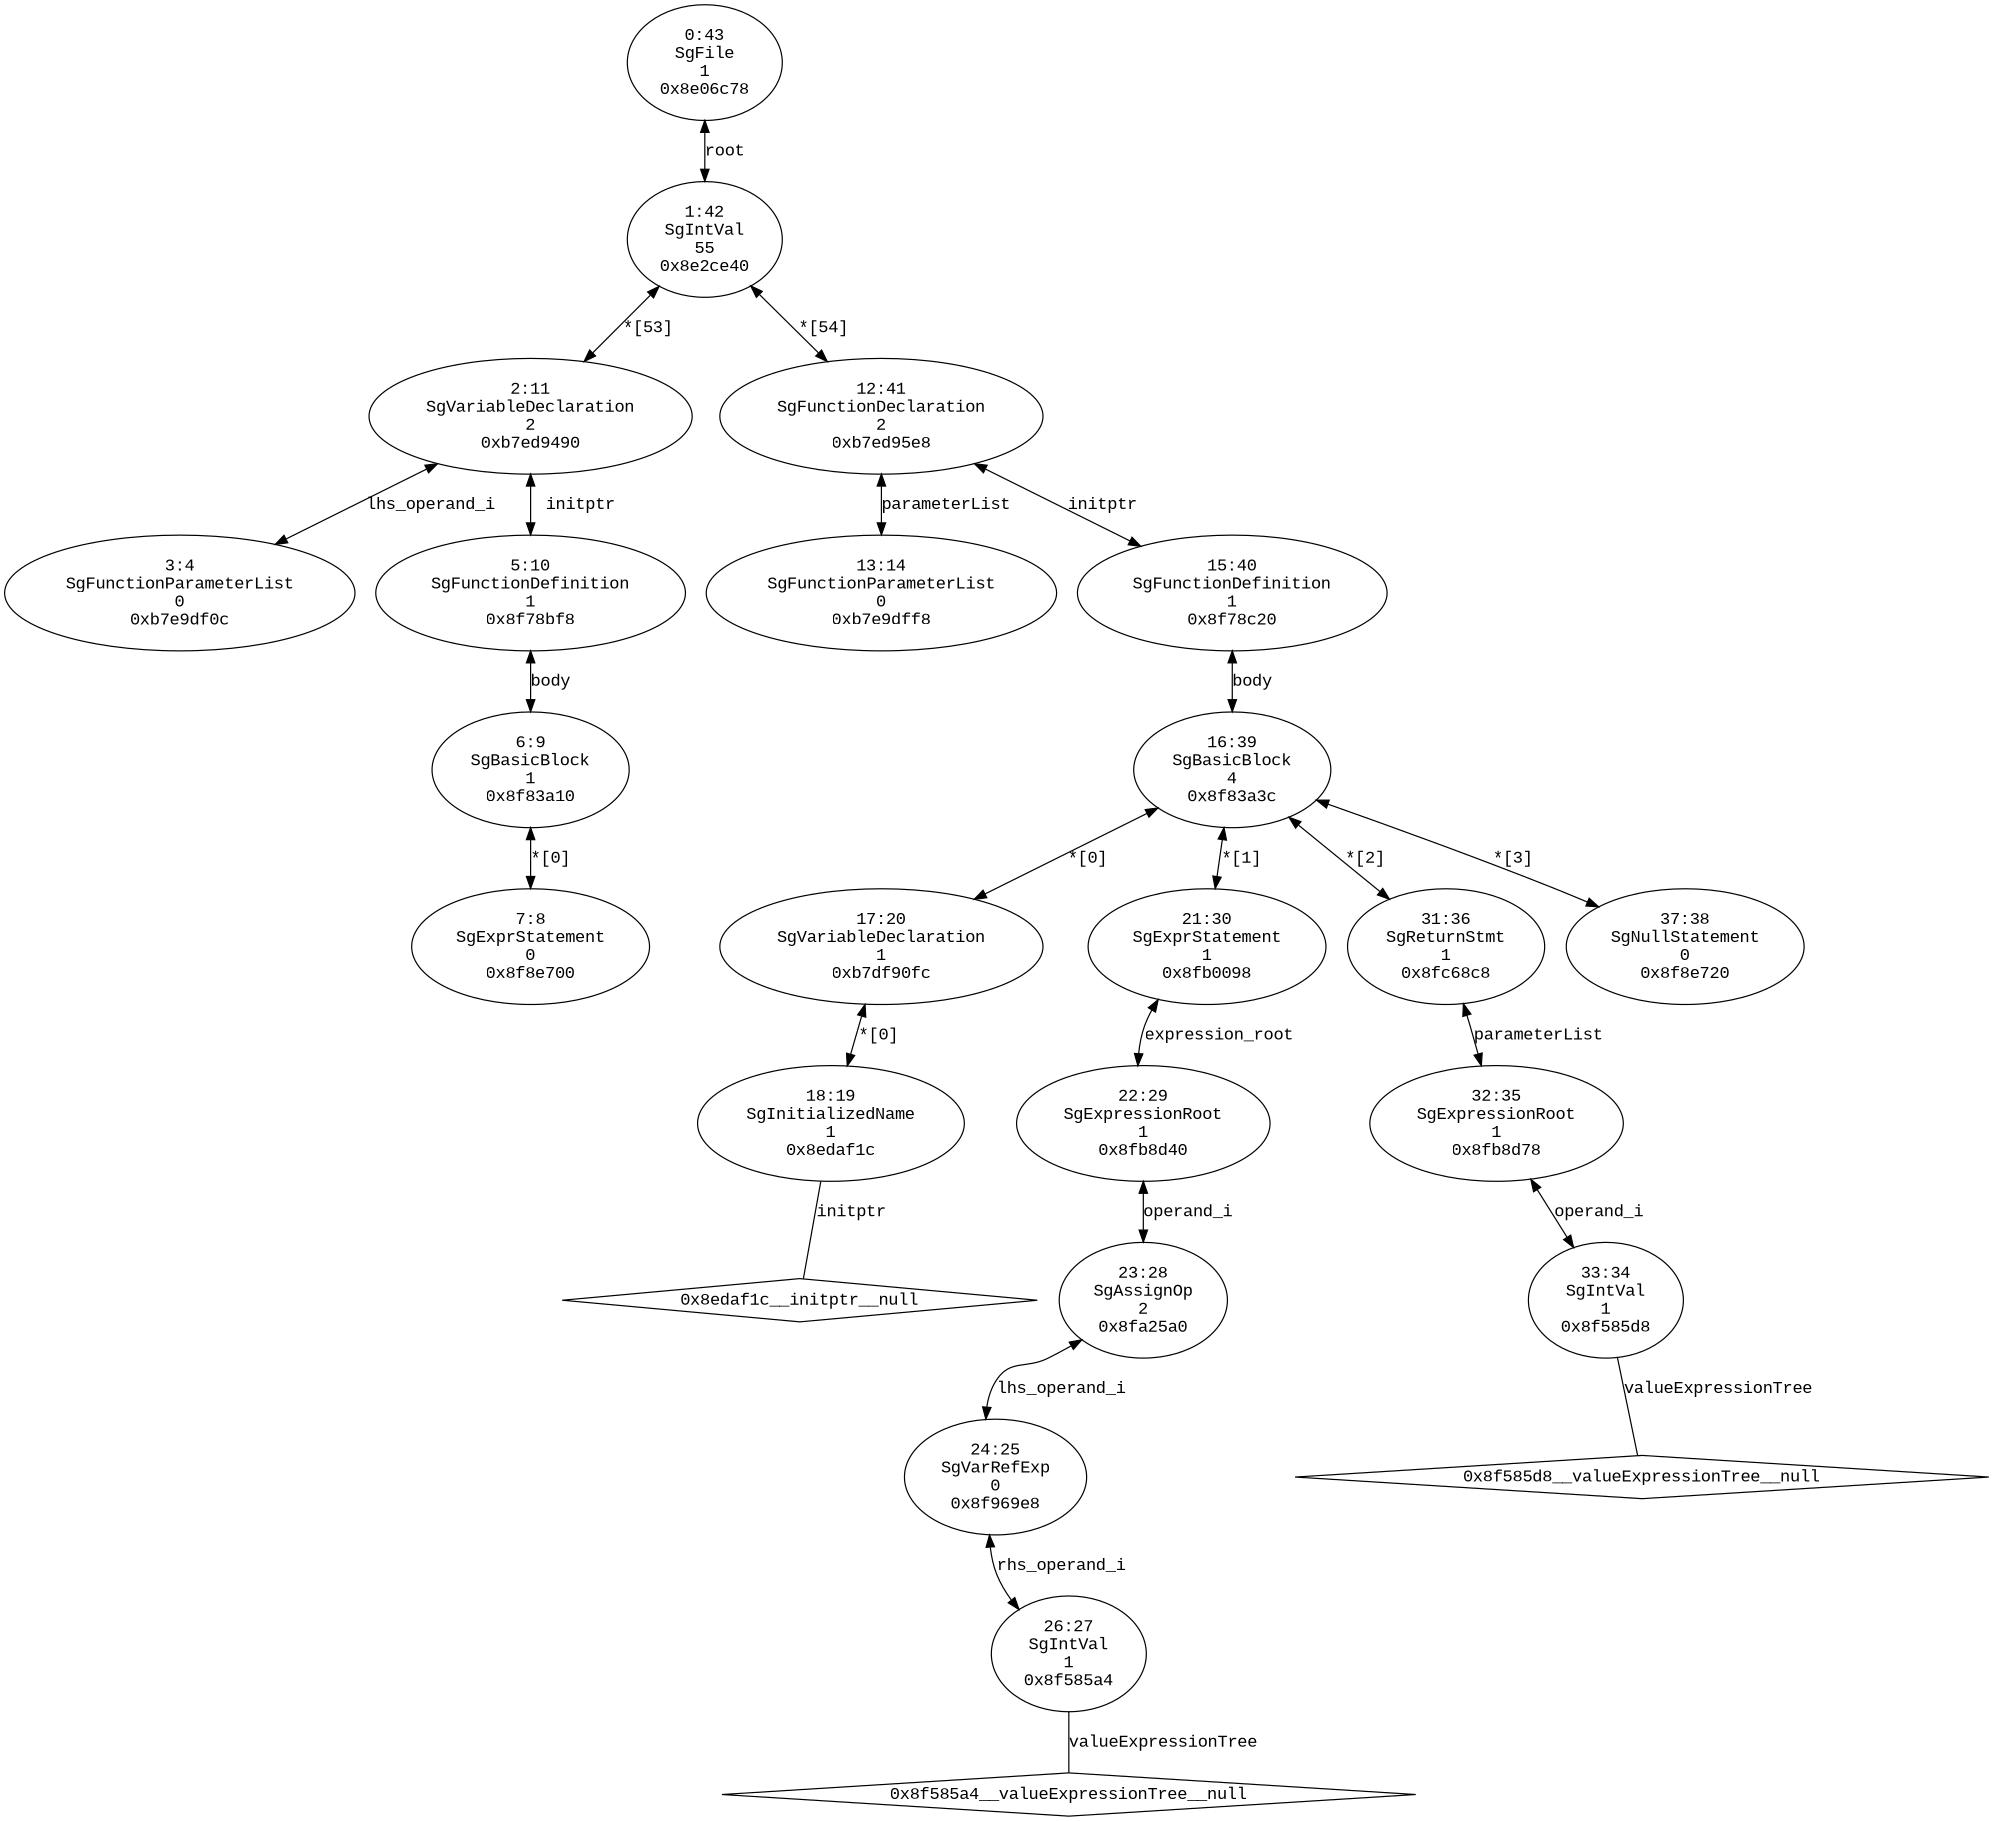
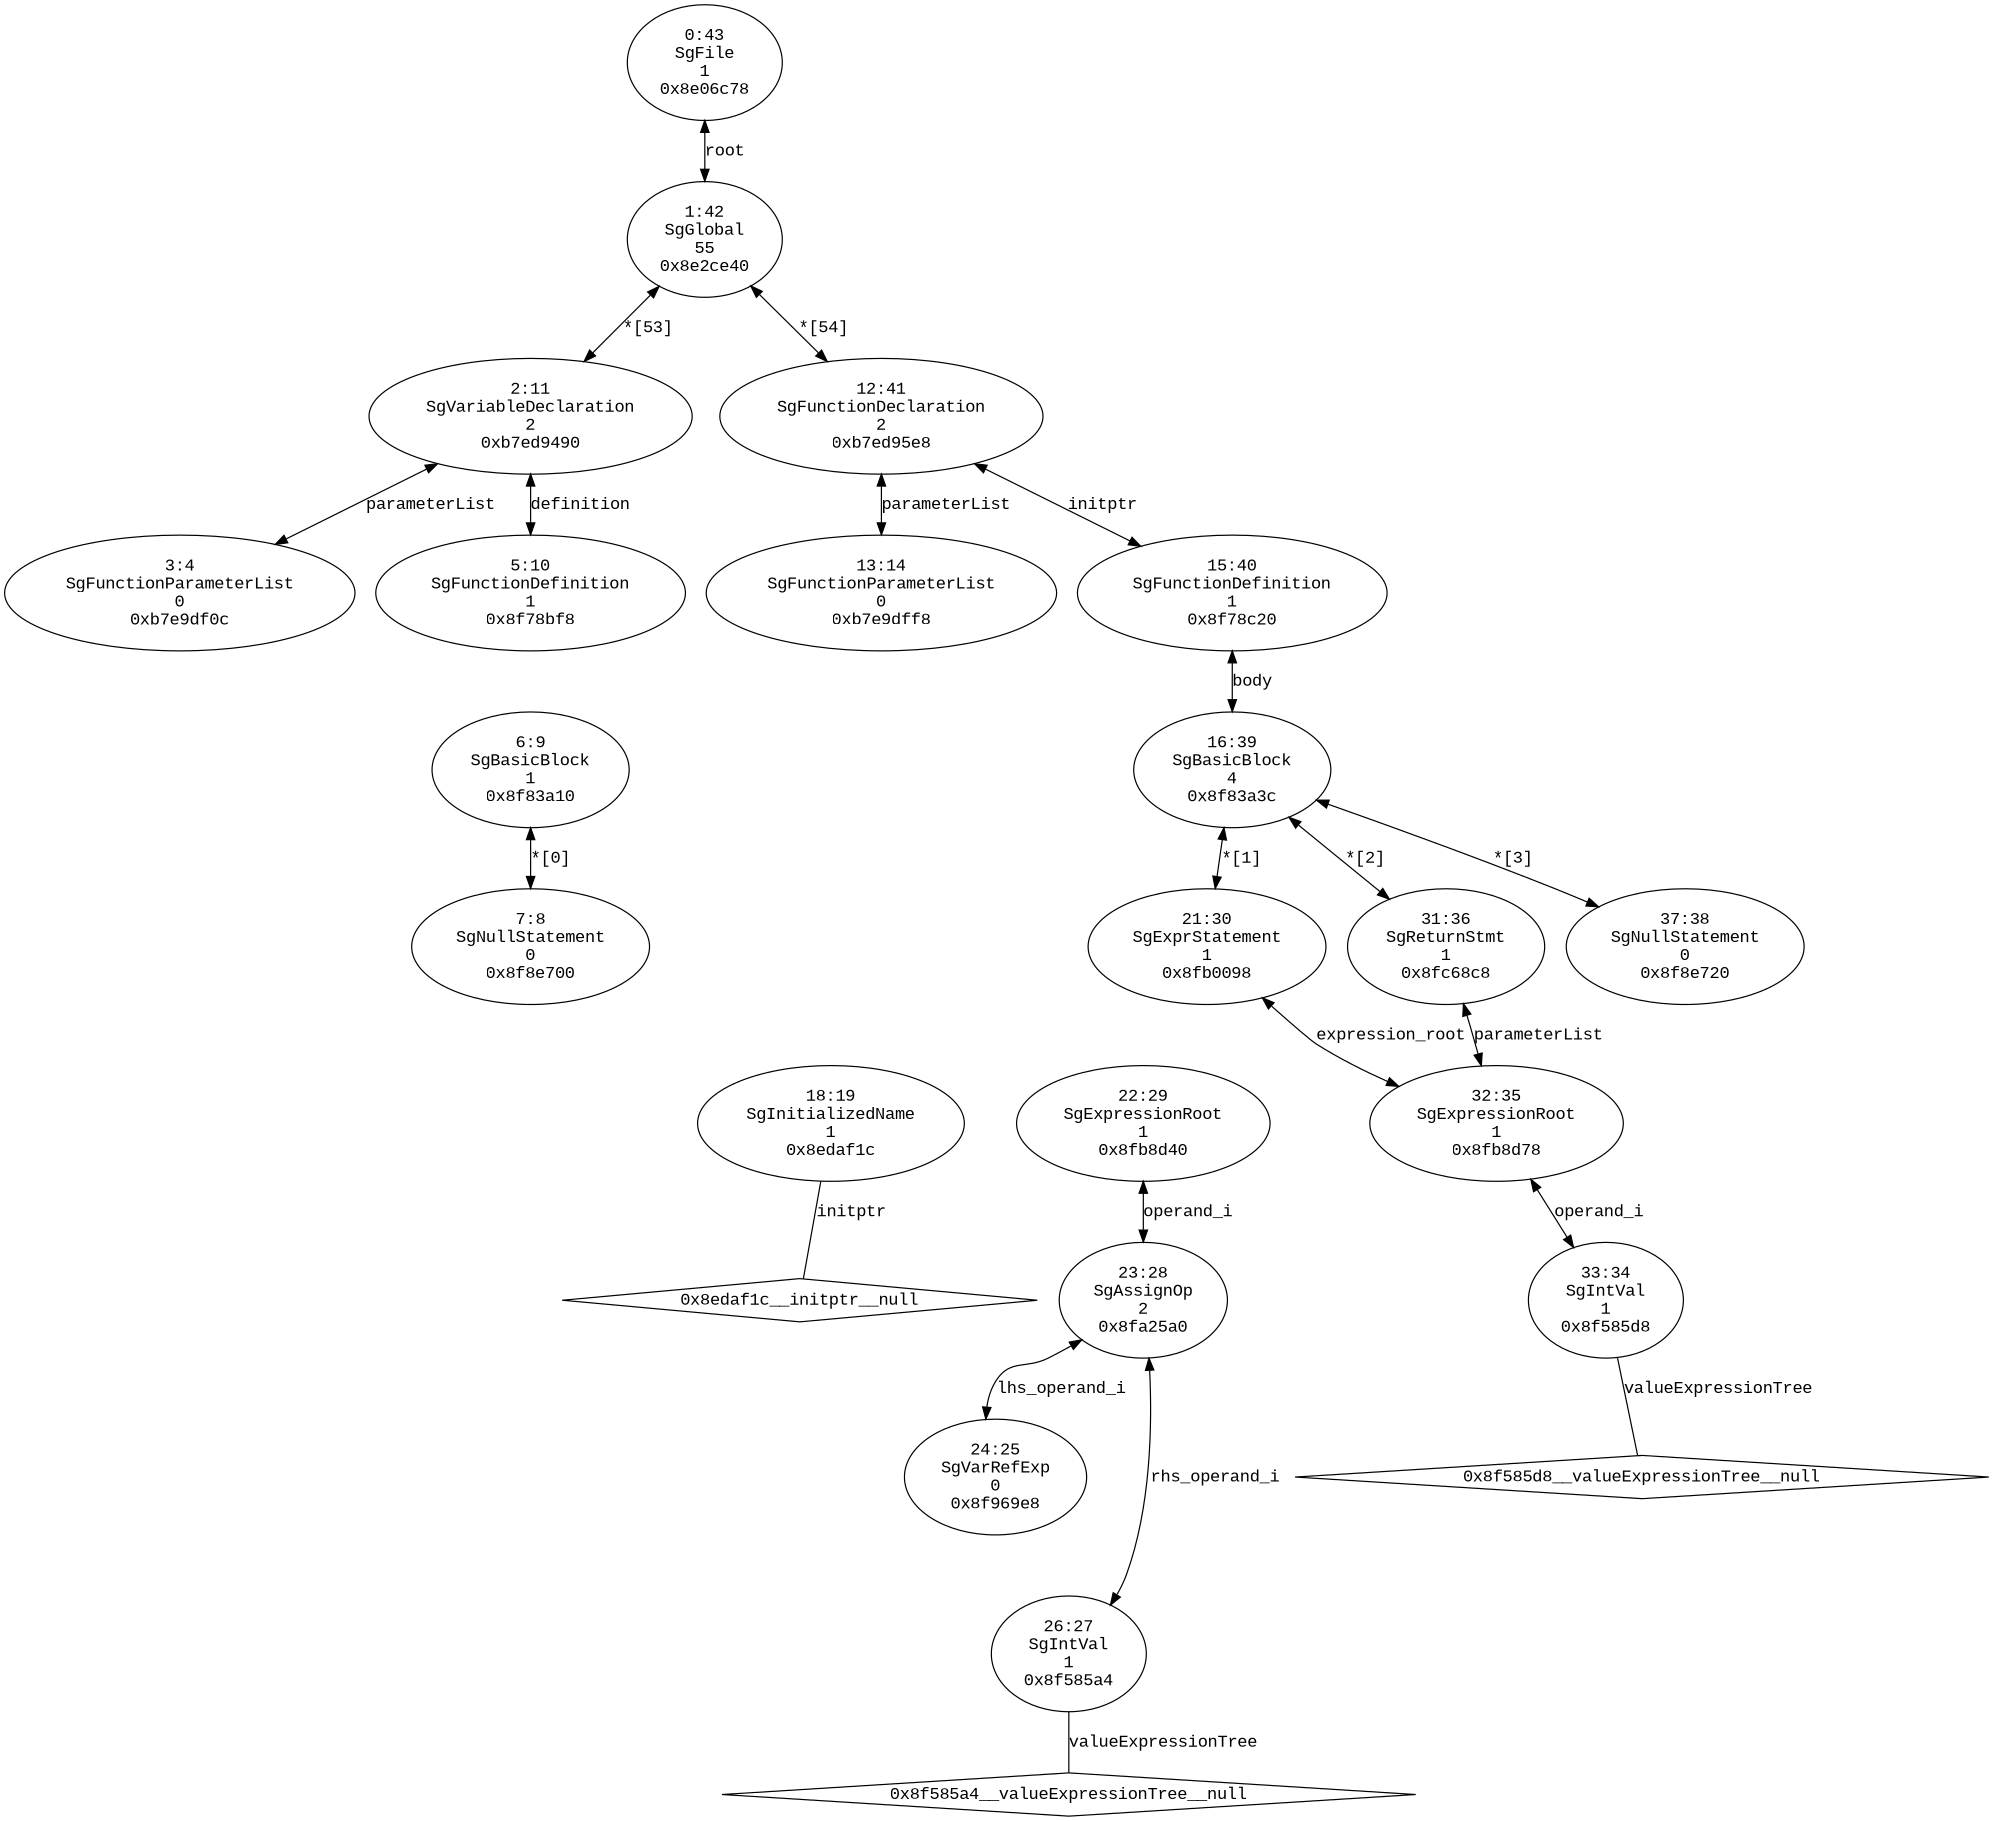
node "1:42 SgIntVal 55 0x8e2ce40": label "1:42 SgIntVal 55 0x8e2ce40" -> "1:42 SgGlobal 55 0x8e2ce40"
edge "2:11 SgVariableDeclaration 2 0xb7ed9490" -- "3:4 SgFunctionParameterList 0 0xb7e9df0c": label "lhs_operand_i" -> "parameterList"
edge "2:11 SgVariableDeclaration 2 0xb7ed9490" -- "5:10 SgFunctionDefinition 1 0x8f78bf8": label "initptr" -> "definition"
edge "5:10 SgFunctionDefinition 1 0x8f78bf8" -- "6:9 SgBasicBlock 1 0x8f83a10": removed, label "body"
node "7:8 SgExprStatement 0 0x8f8e700": label "7:8 SgExprStatement 0 0x8f8e700" -> "7:8 SgNullStatement 0 0x8f8e700"
node "17:20 SgVariableDeclaration 1 0xb7df90fc": removed
edge "21:30 SgExprStatement 1 0x8fb0098" -- "22:29 SgExpressionRoot 1 0x8fb8d40": now "21:30 SgExprStatement 1 0x8fb0098" -- "32:35 SgExpressionRoot 1 0x8fb8d78"
edge "24:25 SgVarRefExp 0 0x8f969e8" -- "26:27 SgIntVal 1 0x8f585a4": now "23:28 SgAssignOp 2 0x8fa25a0" -- "26:27 SgIntVal 1 0x8f585a4"
